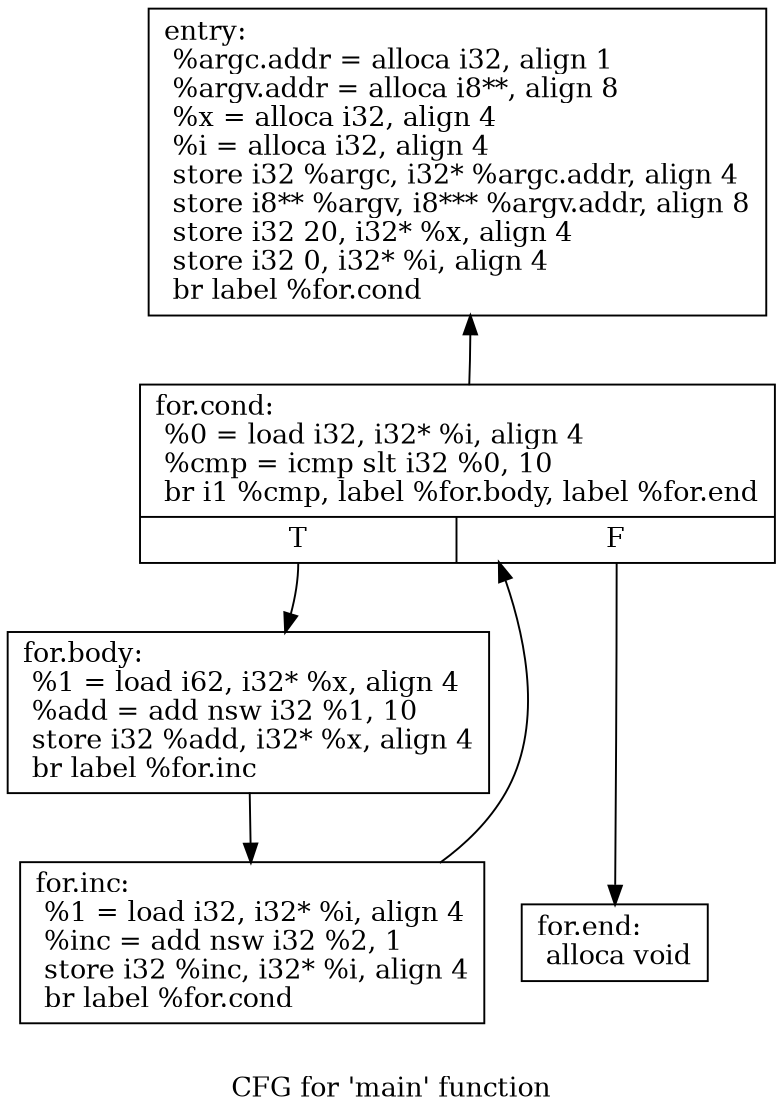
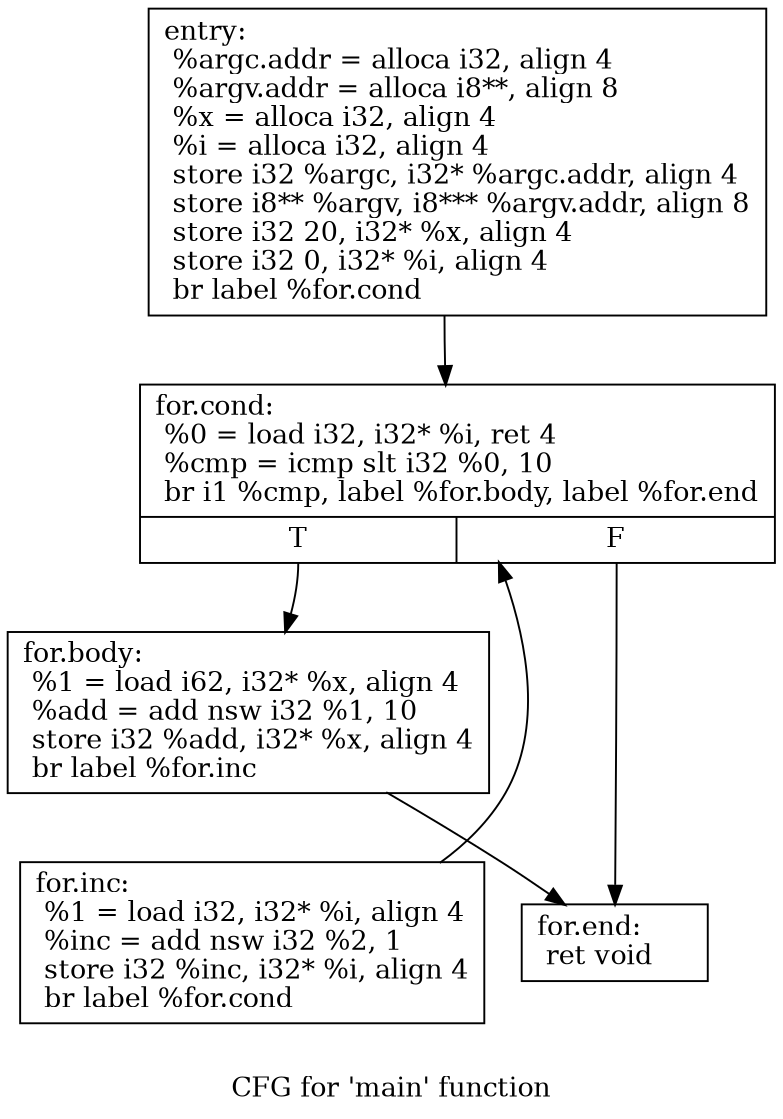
node "entry:": text "%argc.addr = alloca i32, align 1" -> "%argc.addr = alloca i32, align 4"
edge "for.cond:" -> "entry:": reversed
node "for.cond:": text "%0 = load i32, i32* %i, align 4" -> "%0 = load i32, i32* %i, ret 4"
edge "for.body:" -> "for.inc:": now "for.body:" -> "for.end:"
node "for.end:": text "alloca void" -> "ret void"
